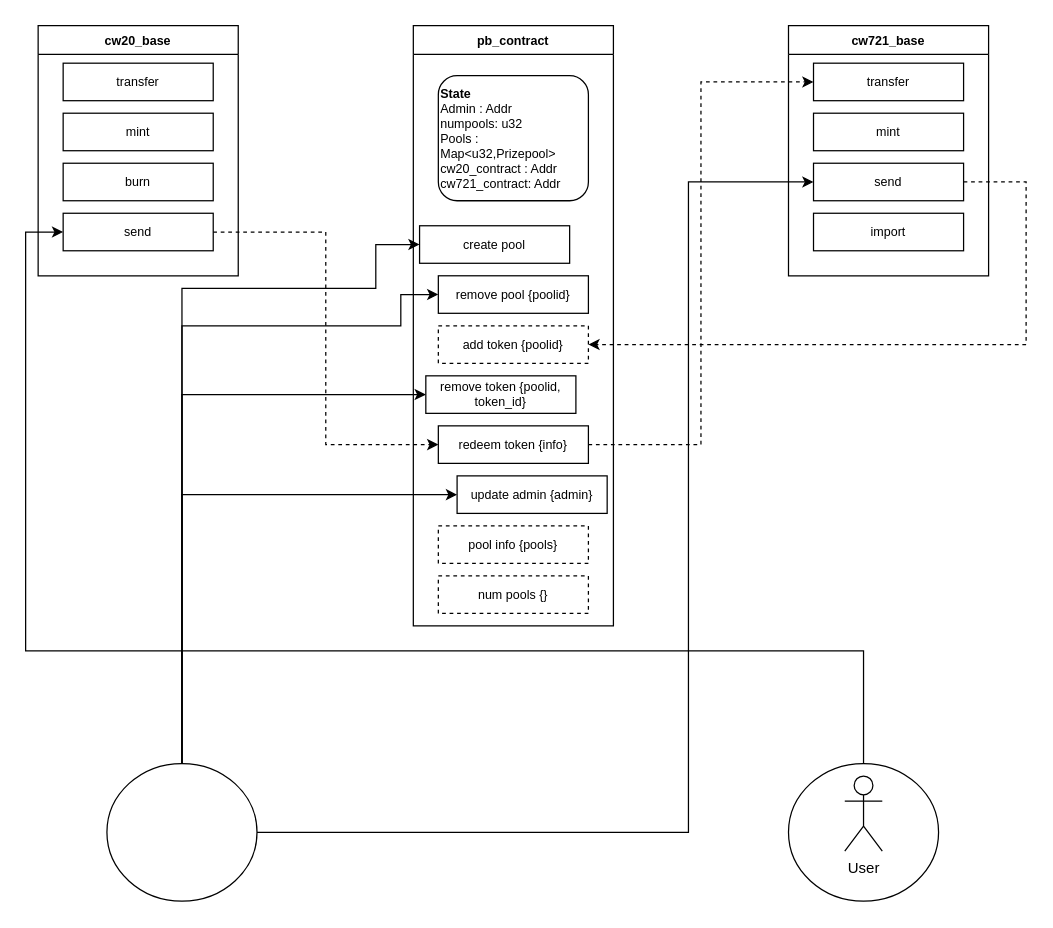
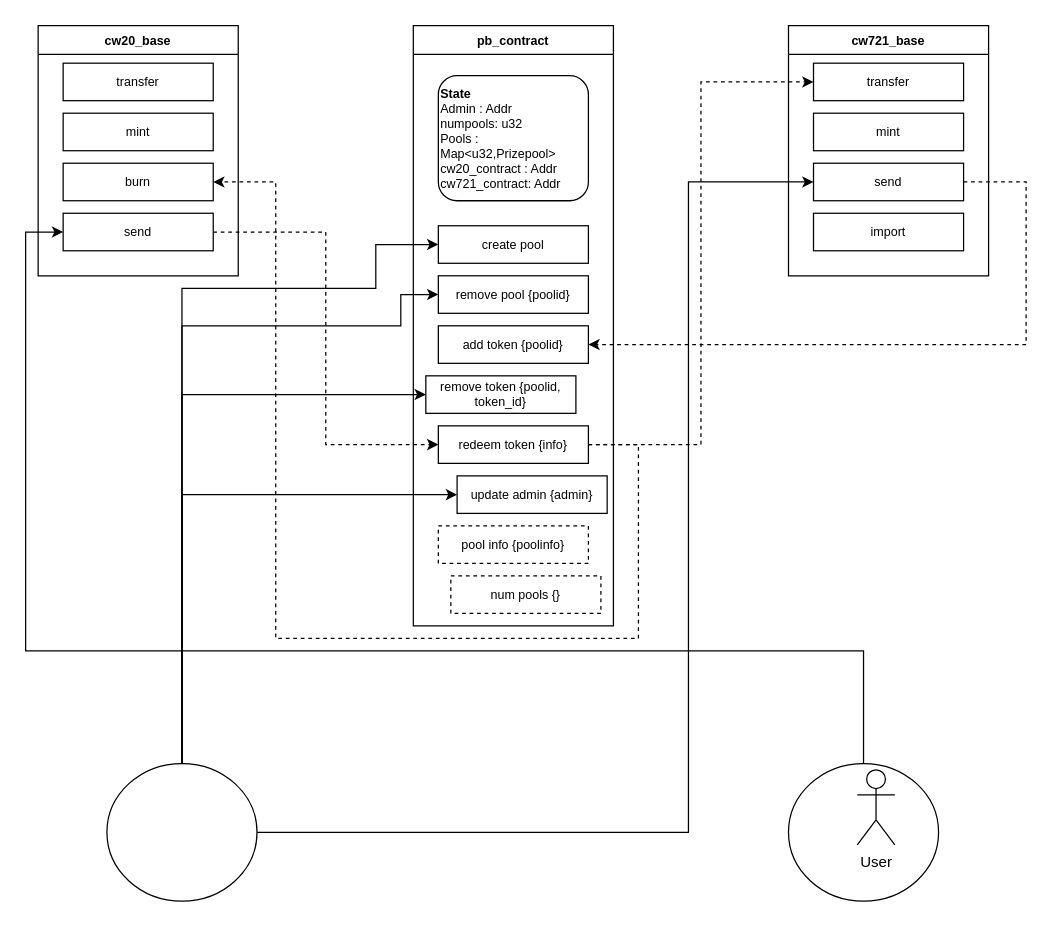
node "create pool": moved (494, 244) -> (513, 244)
node "add token {poolid}": style dashed -> solid
node "pool info {pools}": label "pool info {pools}" -> "pool info {poolinfo}"
node "num pools {}": moved (513, 594) -> (526, 594)
edge "redeem token {info}" -> "burn": added
node "User": moved (863, 813) -> (876, 807)
